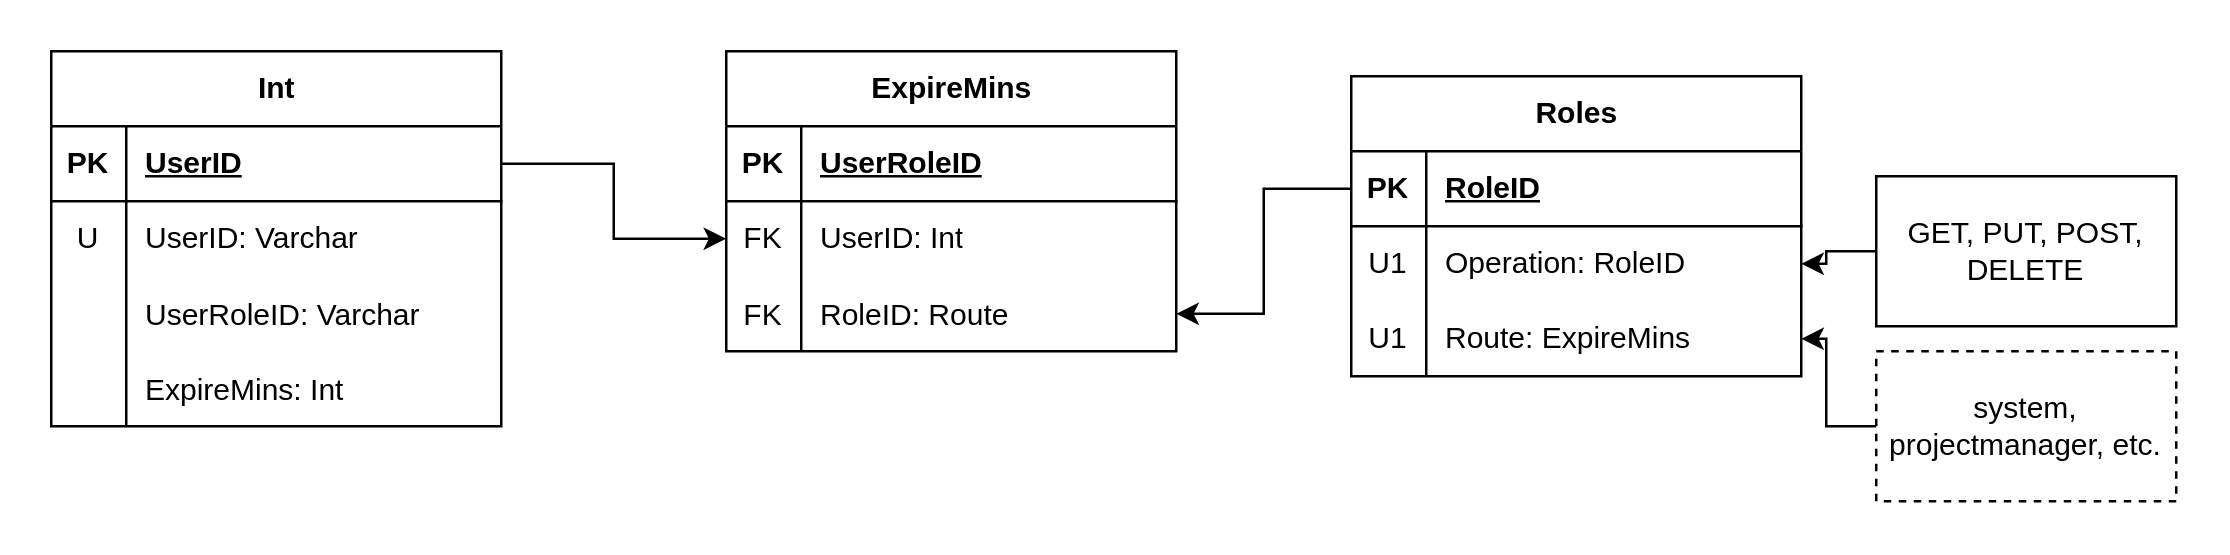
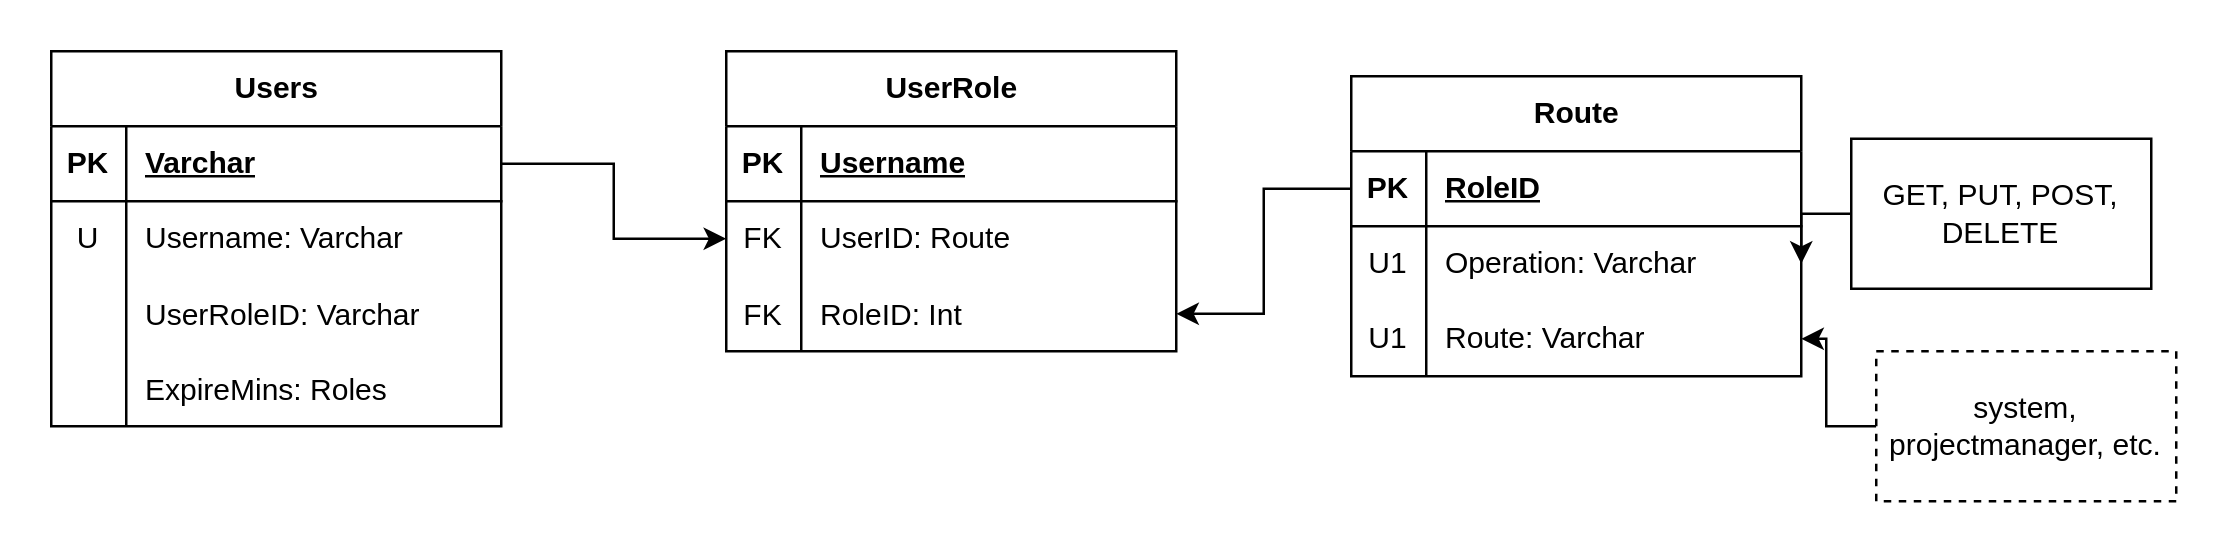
node "Int": label "Int" -> "Users"
node "ExpireMins": label "ExpireMins" -> "UserRole"
node "Roles": label "Roles" -> "Route"
node "UserID": label "UserID" -> "Varchar"
node "UserRoleID": label "UserRoleID" -> "Username"
node "UserID: Varchar": label "UserID: Varchar" -> "Username: Varchar"
node "UserID: Int": label "UserID: Int" -> "UserID: Route"
node "GET, PUT, POST, DELETE": moved (2026, 251) -> (2001, 214)
node "Operation: RoleID": label "Operation: RoleID" -> "Operation: Varchar"
node "RoleID: Route": label "RoleID: Route" -> "RoleID: Int"
node "Route: ExpireMins": label "Route: ExpireMins" -> "Route: Varchar"
node "ExpireMins: Int": label "ExpireMins: Int" -> "ExpireMins: Roles"
